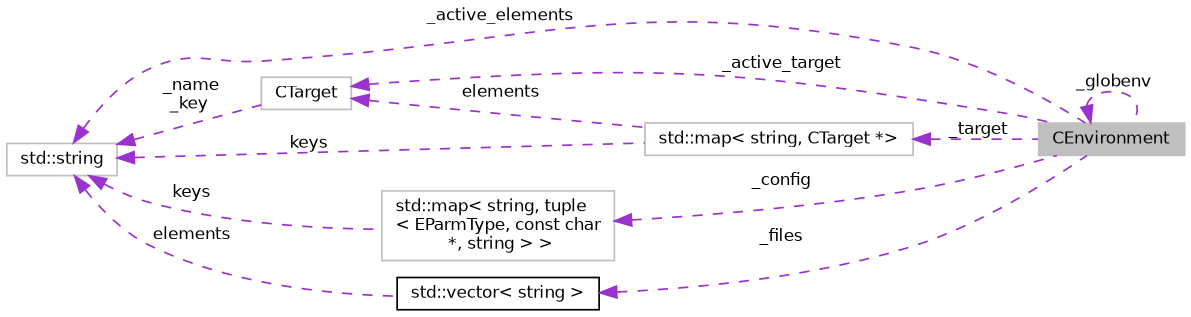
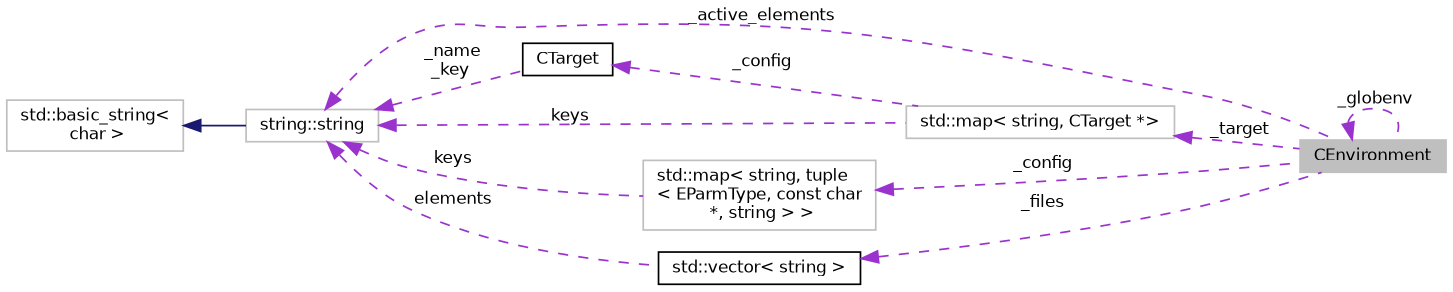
edge "CEnvironment" -> "CTarget": removed, label "_active_target"
edge "std::map< string, CTarget *>" -> "CTarget": label " elements" -> " _config"
node "CTarget": color grey75 -> black
node "std::basic_string< char >": added
node "std::string": label "std::string" -> "string::string"
